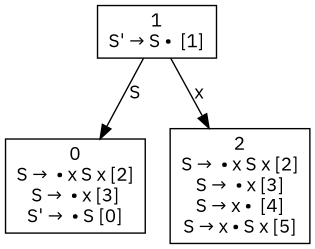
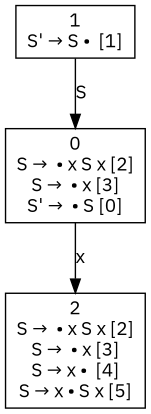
edge "1" -> "2": now "0" -> "2"
